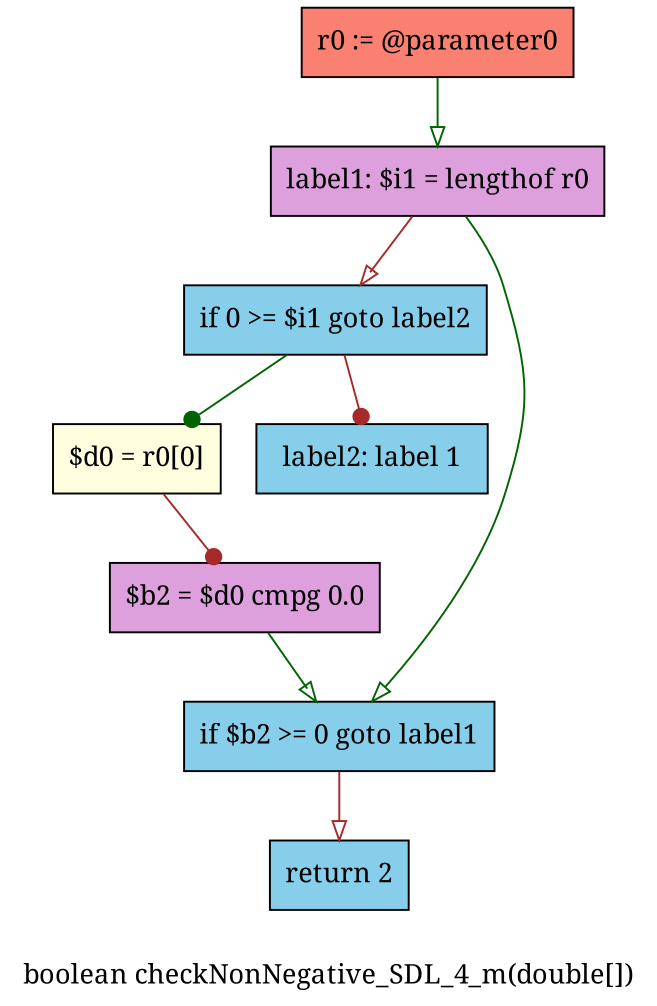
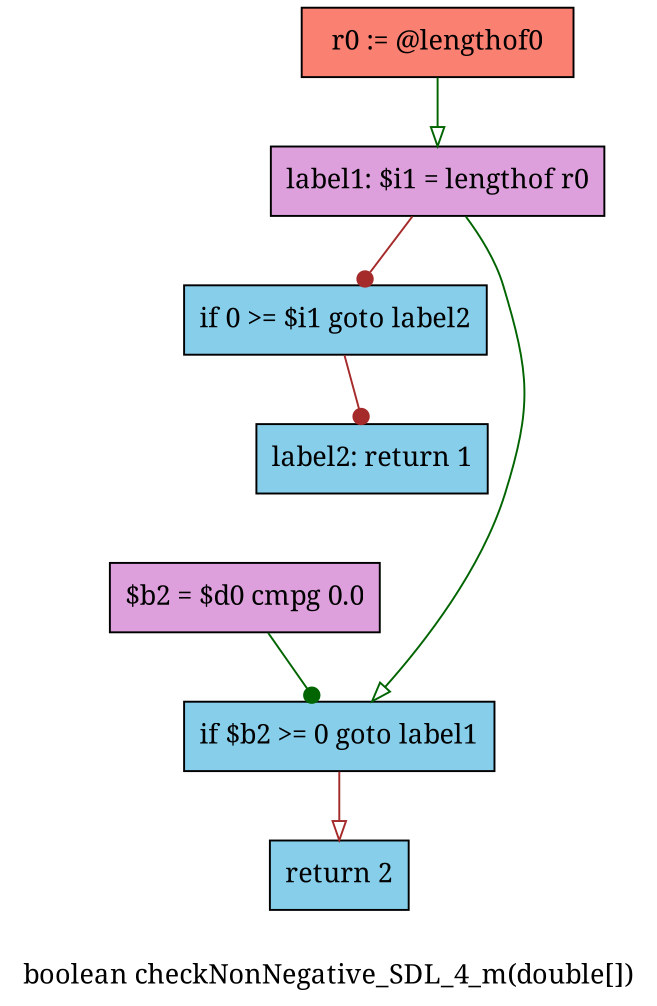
node "r0 := @parameter0": label "r0 := @parameter0" -> "r0 := @lengthof0"
edge "label1: $i1 = lengthof r0" -> "if 0 >= $i1 goto label2": arrowhead onormal -> dot
node "$d0 = r0[0]": removed
node "label2: label 1": label "label2: label 1" -> "label2: return 1"
edge "$b2 = $d0 cmpg 0.0" -> "if $b2 >= 0 goto label1": arrowhead onormal -> dot
